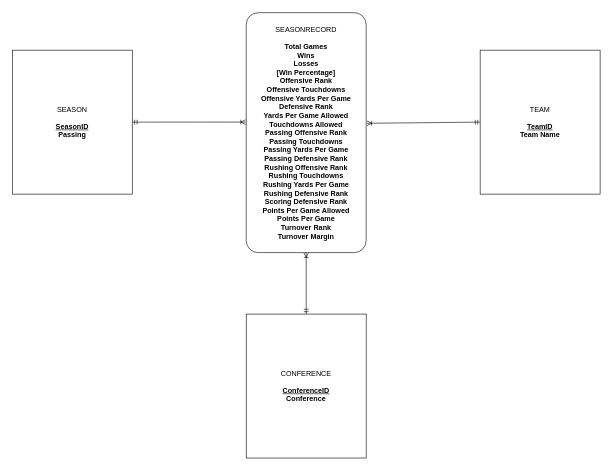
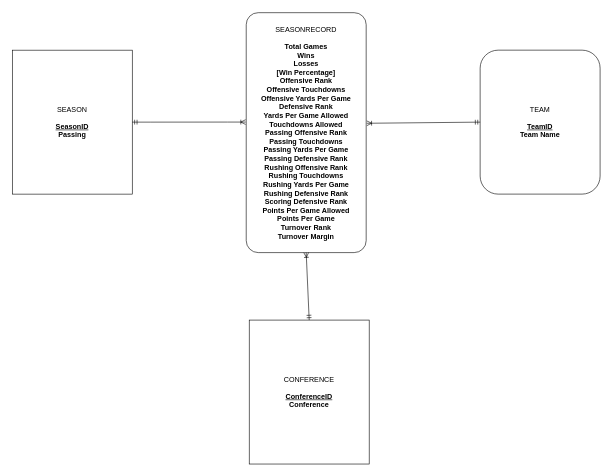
node "TEAM TeamID Team Name": shape rectangle -> rounded rectangle
node "CONFERENCE ConferenceID Conference": moved (306, 386) -> (309, 392)
